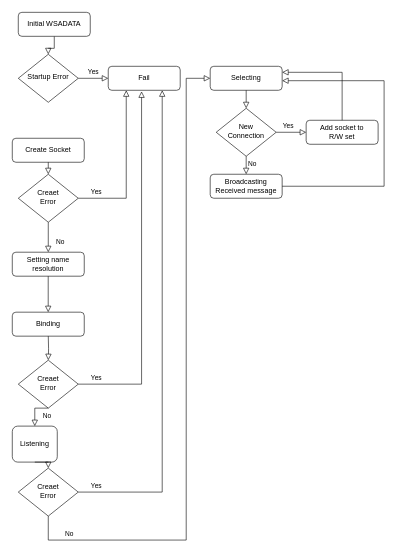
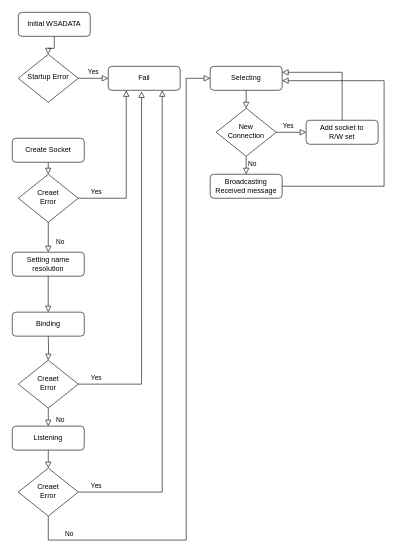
node "Listening": size 45x36 -> 72x24
